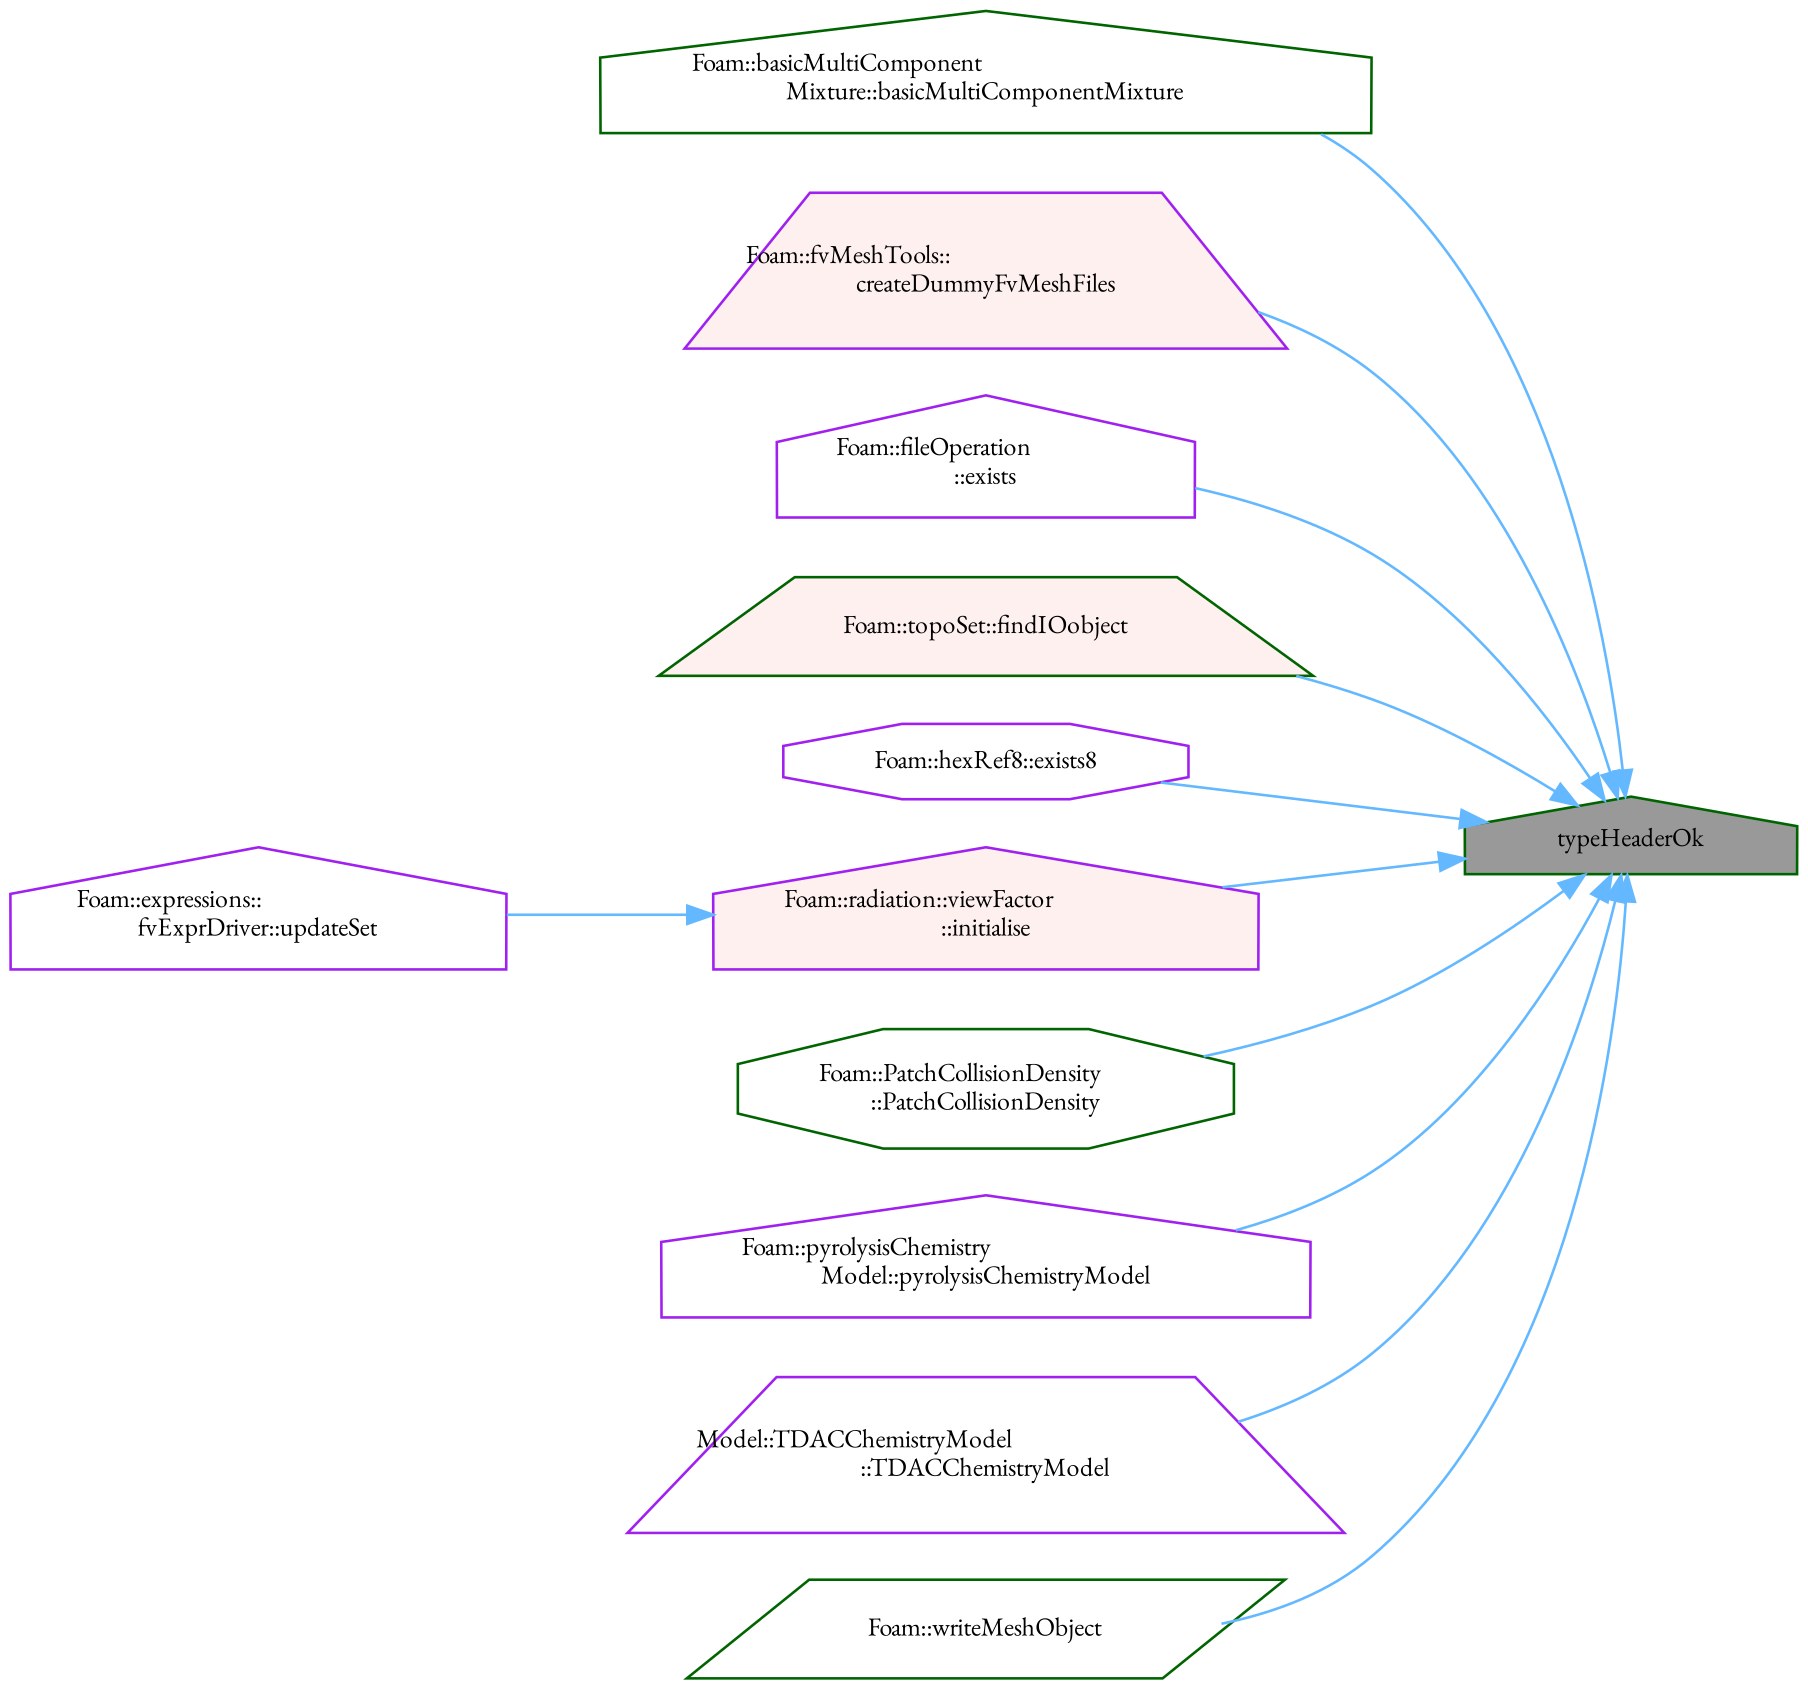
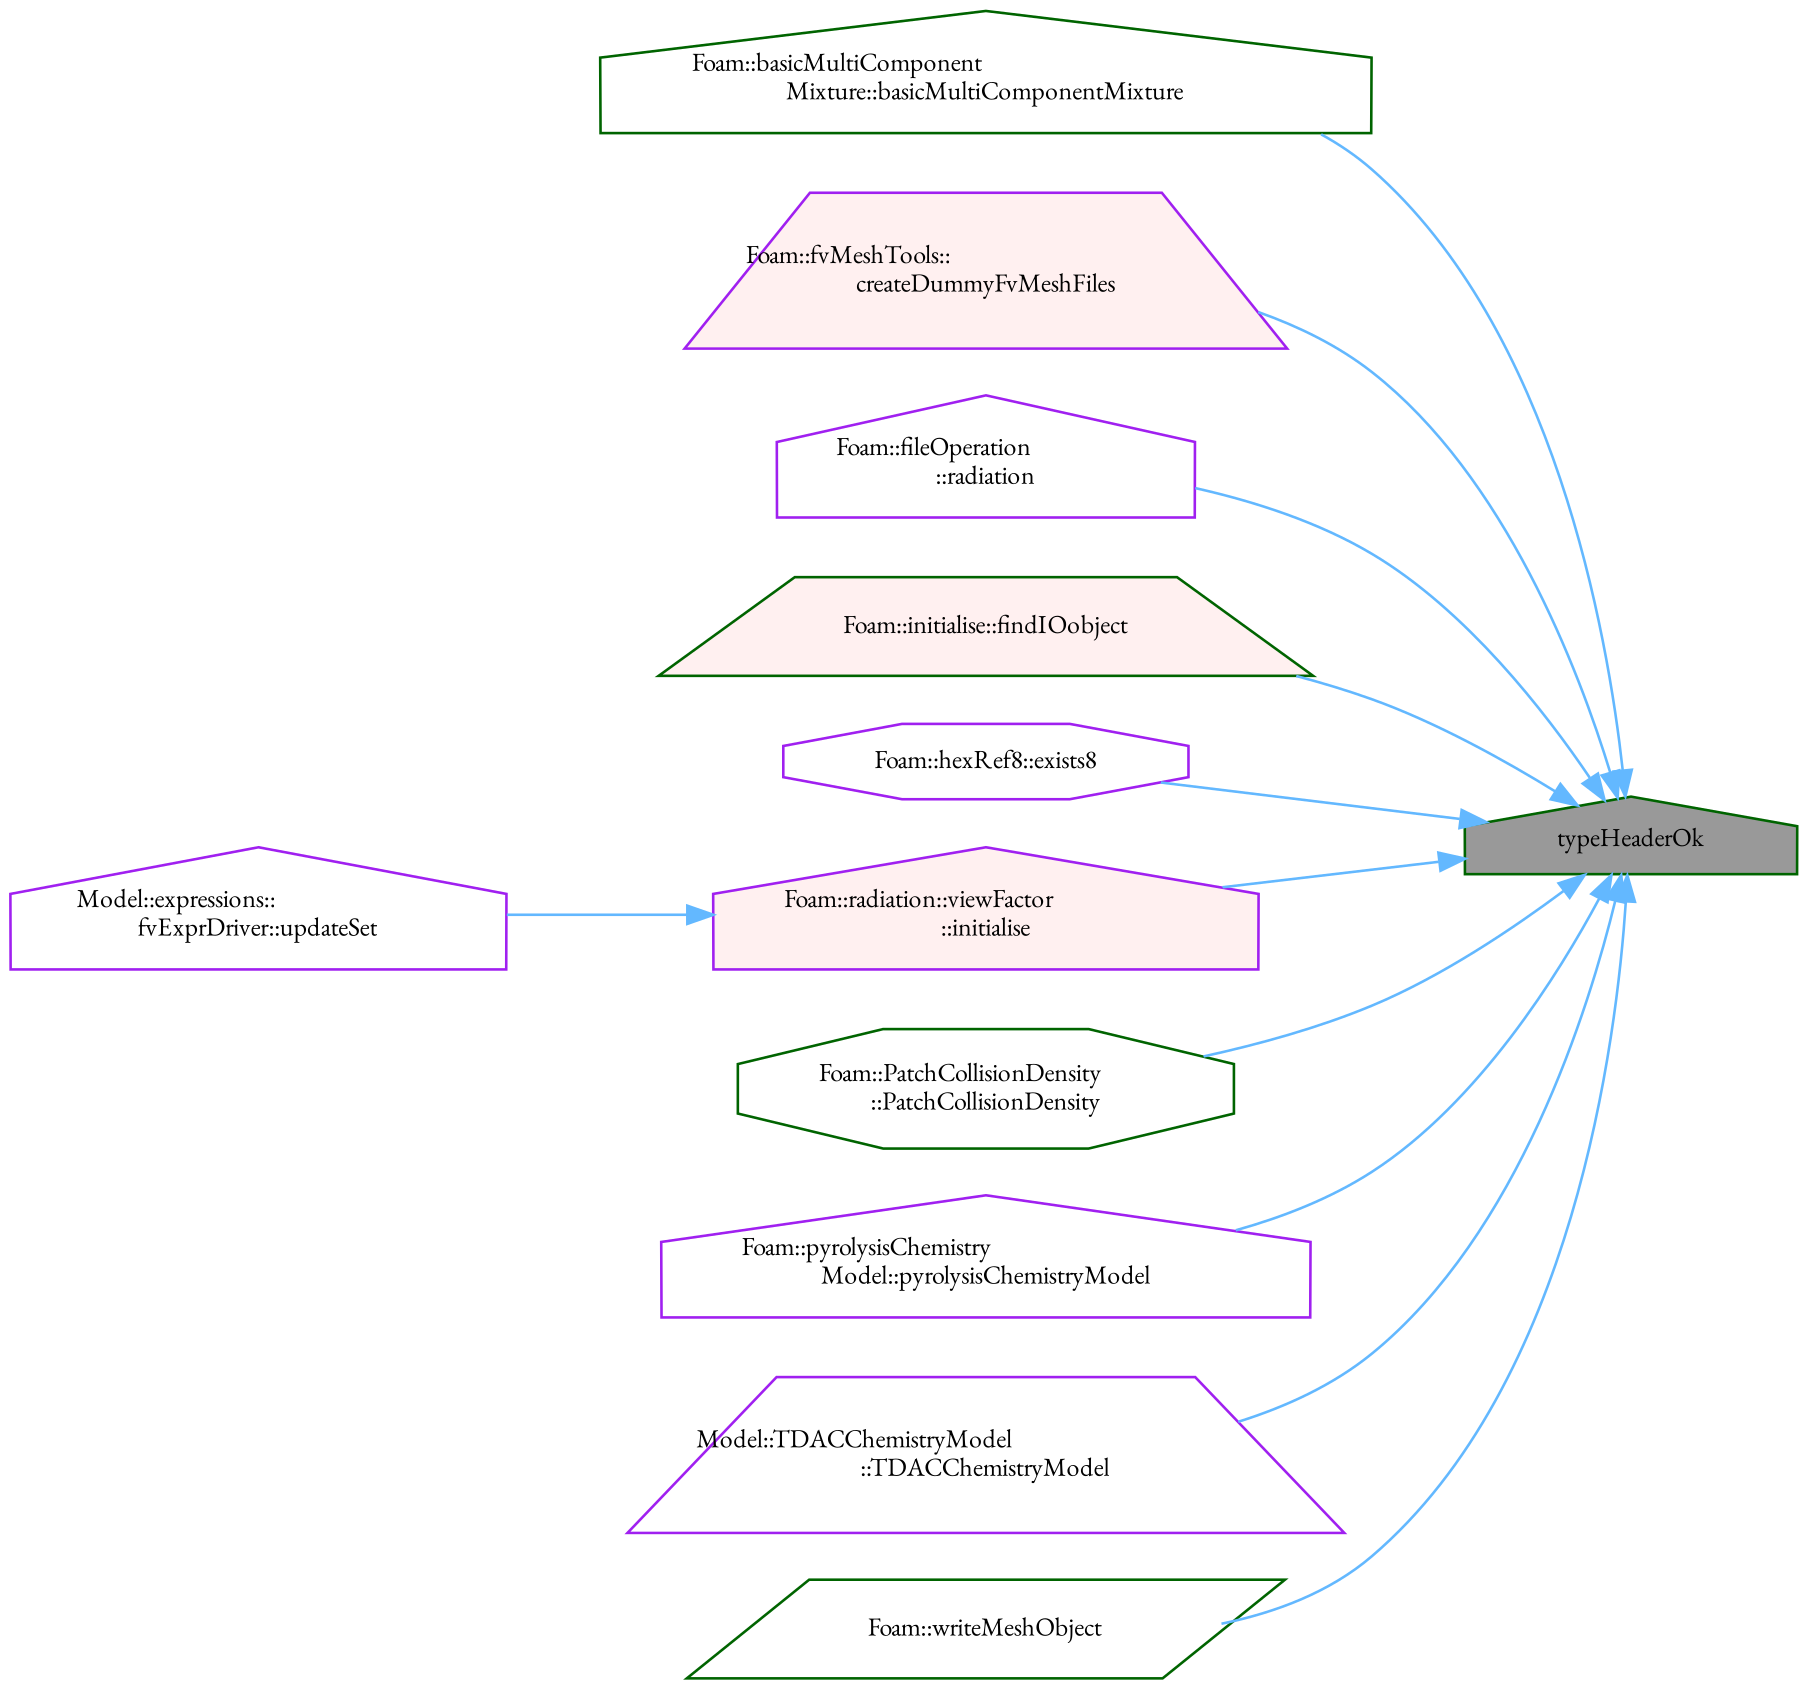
node "Foam::fileOperation ::exists": label "Foam::fileOperation ::exists" -> "Foam::fileOperation ::radiation"
node "Foam::topoSet::findIOobject": label "Foam::topoSet::findIOobject" -> "Foam::initialise::findIOobject"
node "Foam::expressions:: fvExprDriver::updateSet": label "Foam::expressions:: fvExprDriver::updateSet" -> "Model::expressions:: fvExprDriver::updateSet"
